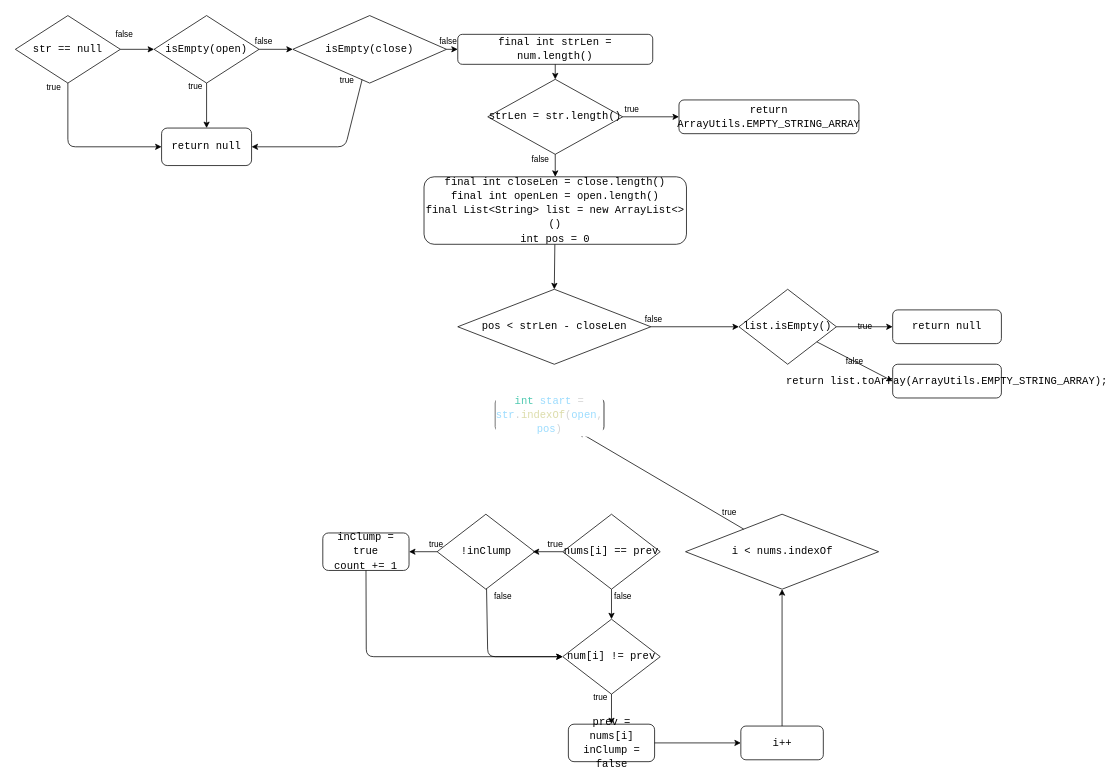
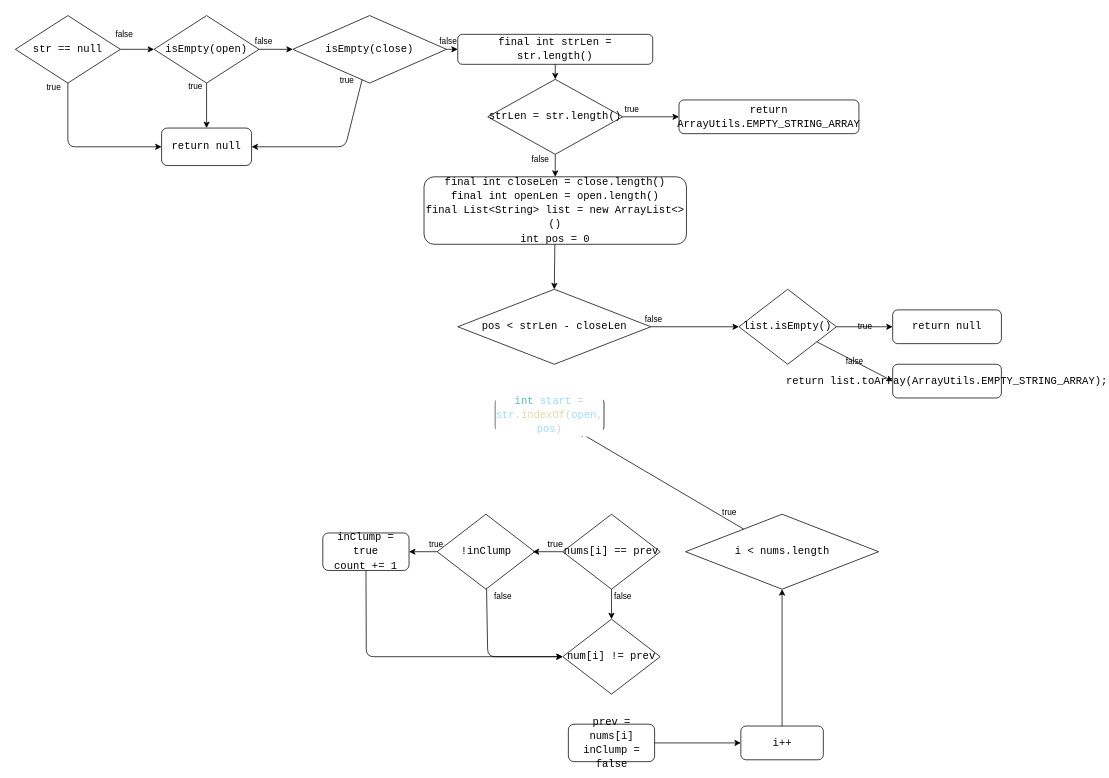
node "final int strLen = num.length()": label "final int strLen = num.length()" -> "final int strLen = str.length()"
node "i < nums.indexOf": label "i < nums.indexOf" -> "i < nums.length"
edge "num[i] != prev" -> "prev = nums[i] inClump = false": removed, label "true"
